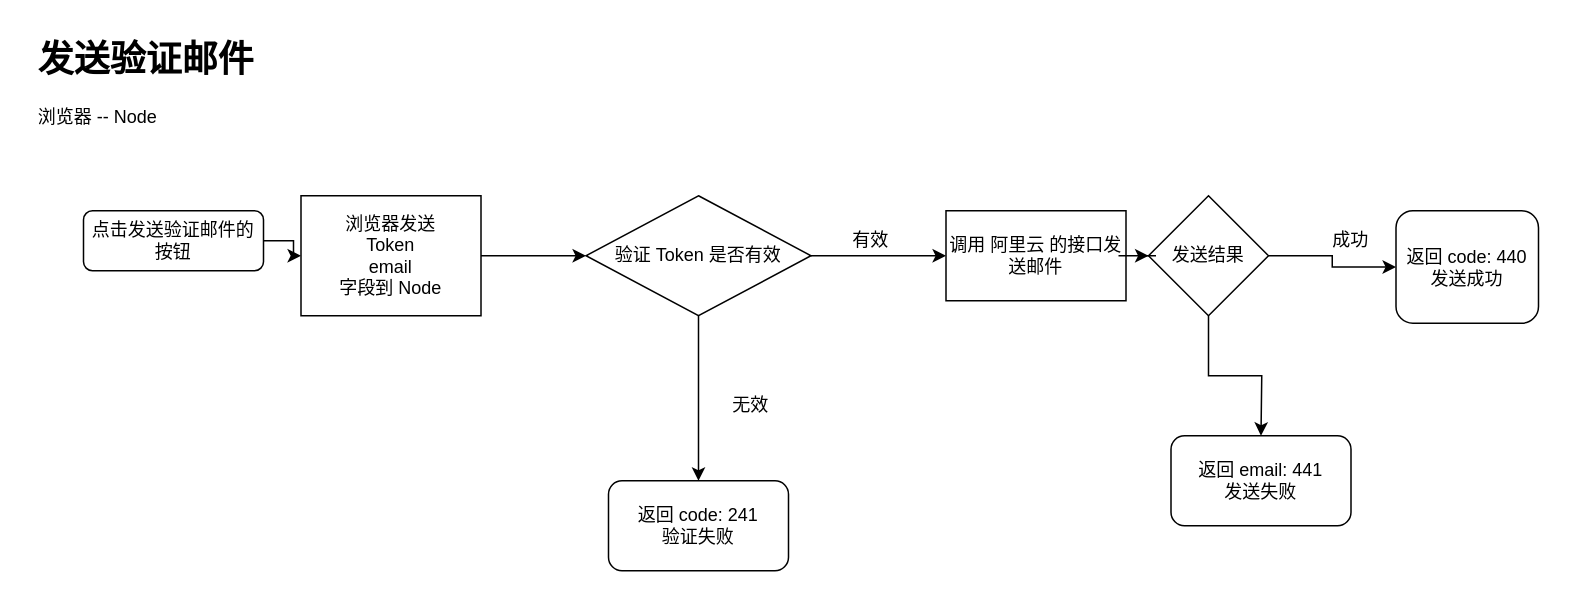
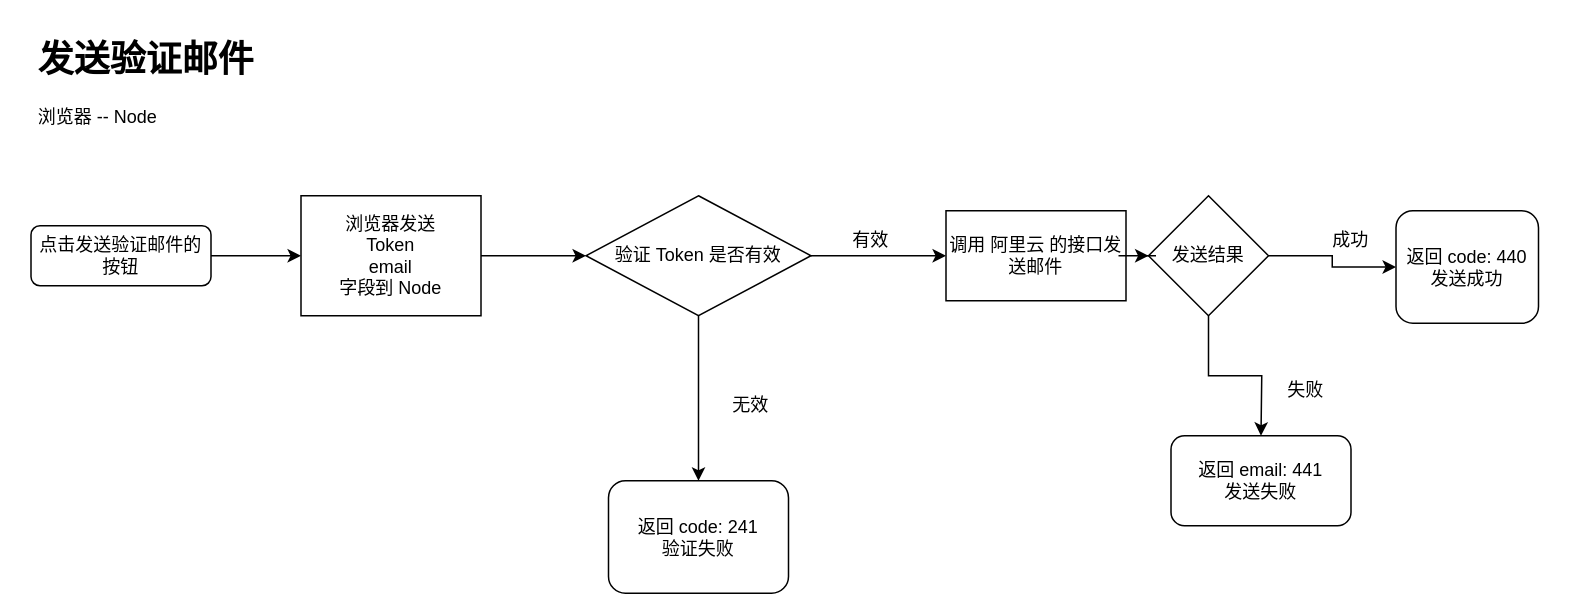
node "点击发送验证邮件的按钮": moved (173, 241) -> (121, 256)
node "失败": added
node "返回 code: 241 验证失败": size 180x90 -> 180x113
